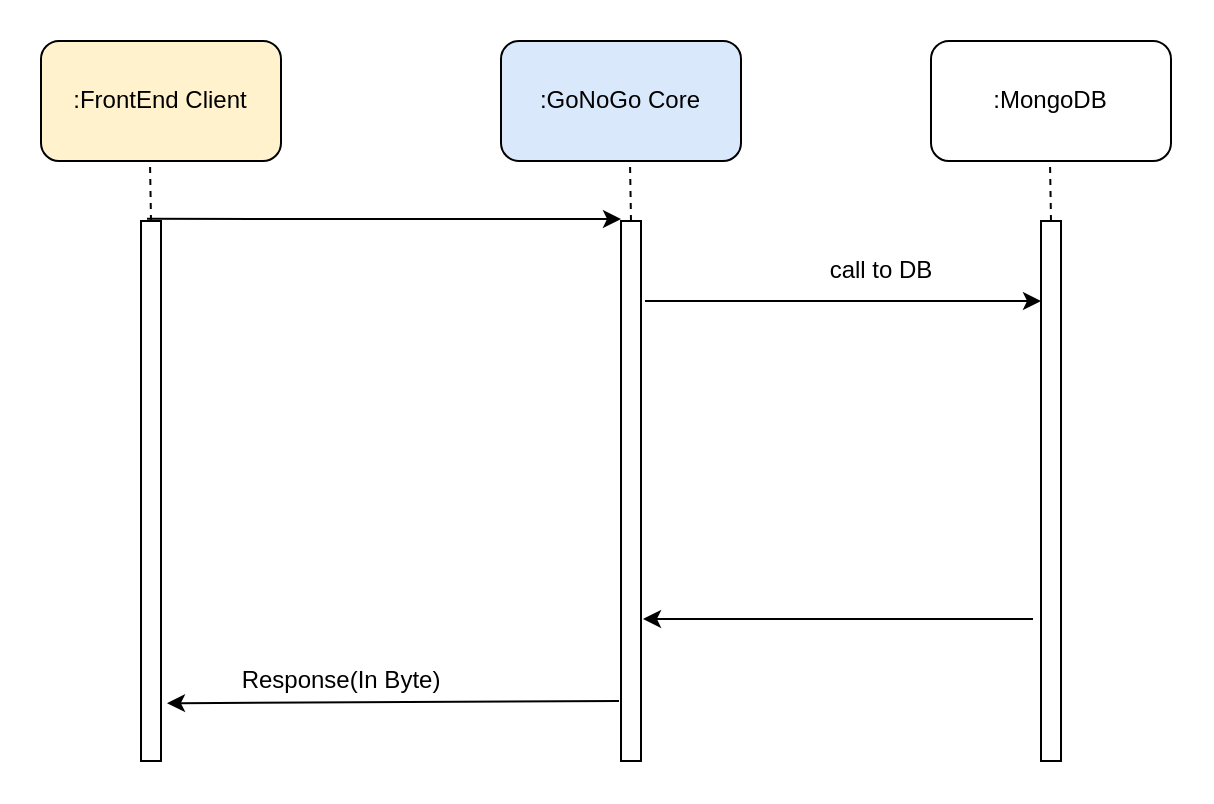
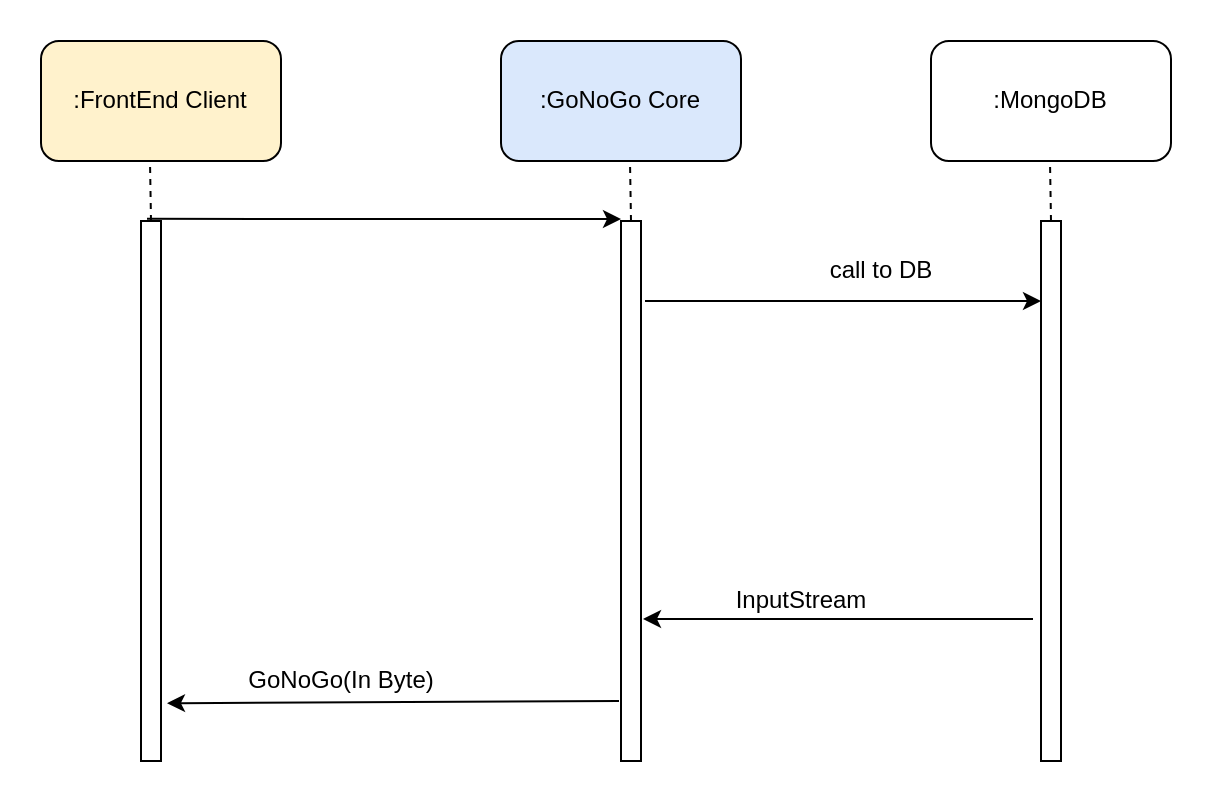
node "InputStream": added
node "Response(In Byte)": label "Response(In Byte)" -> "GoNoGo(In Byte)"
